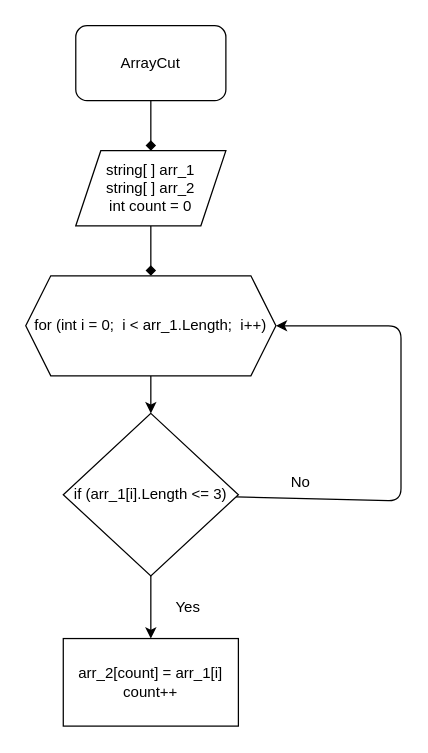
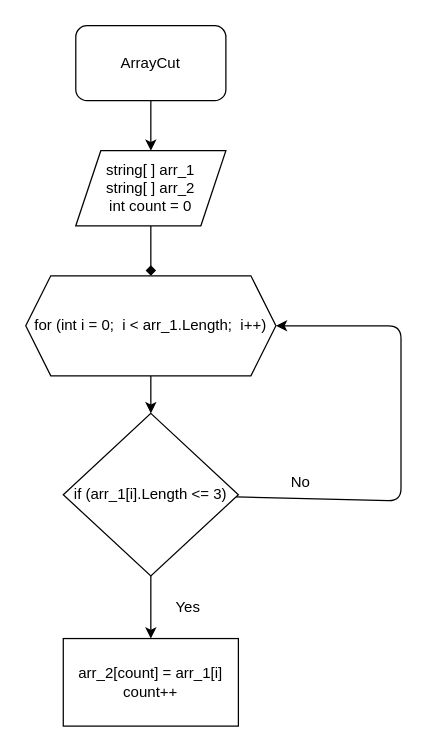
edge "ArrayCut" -> "string[ ] arr_1 string[ ] arr_2 int count = 0": arrowhead diamond -> classic
